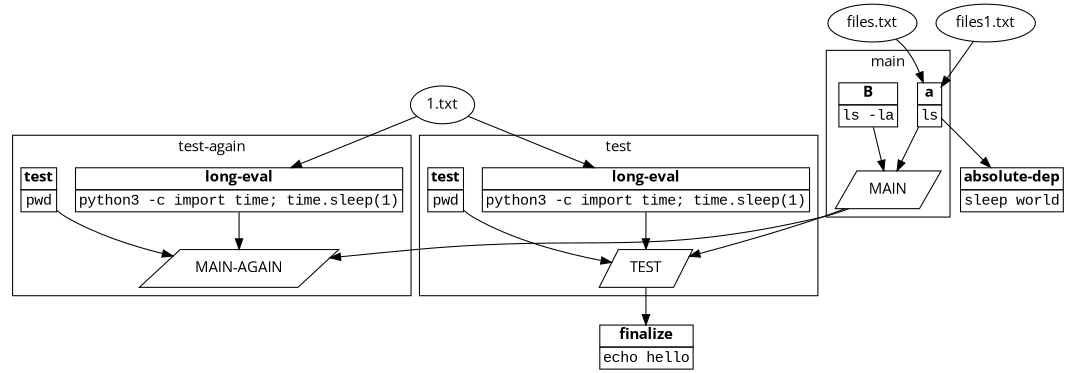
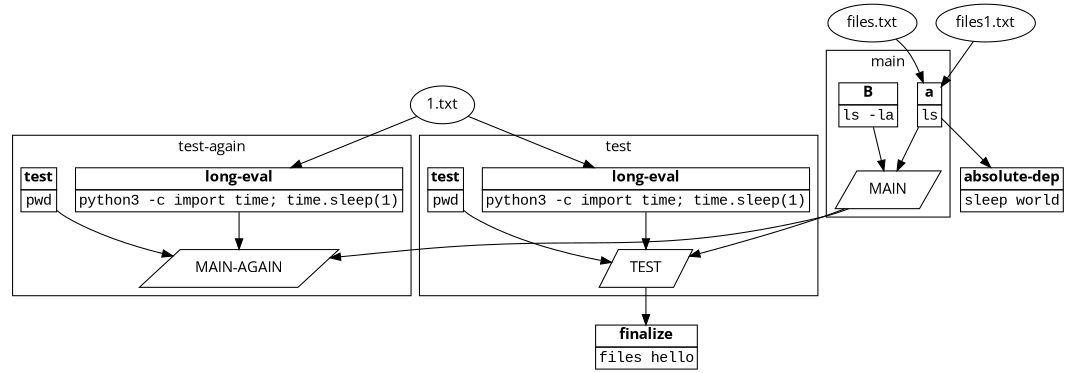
node "finalize": text "echo hello" -> "files hello"
